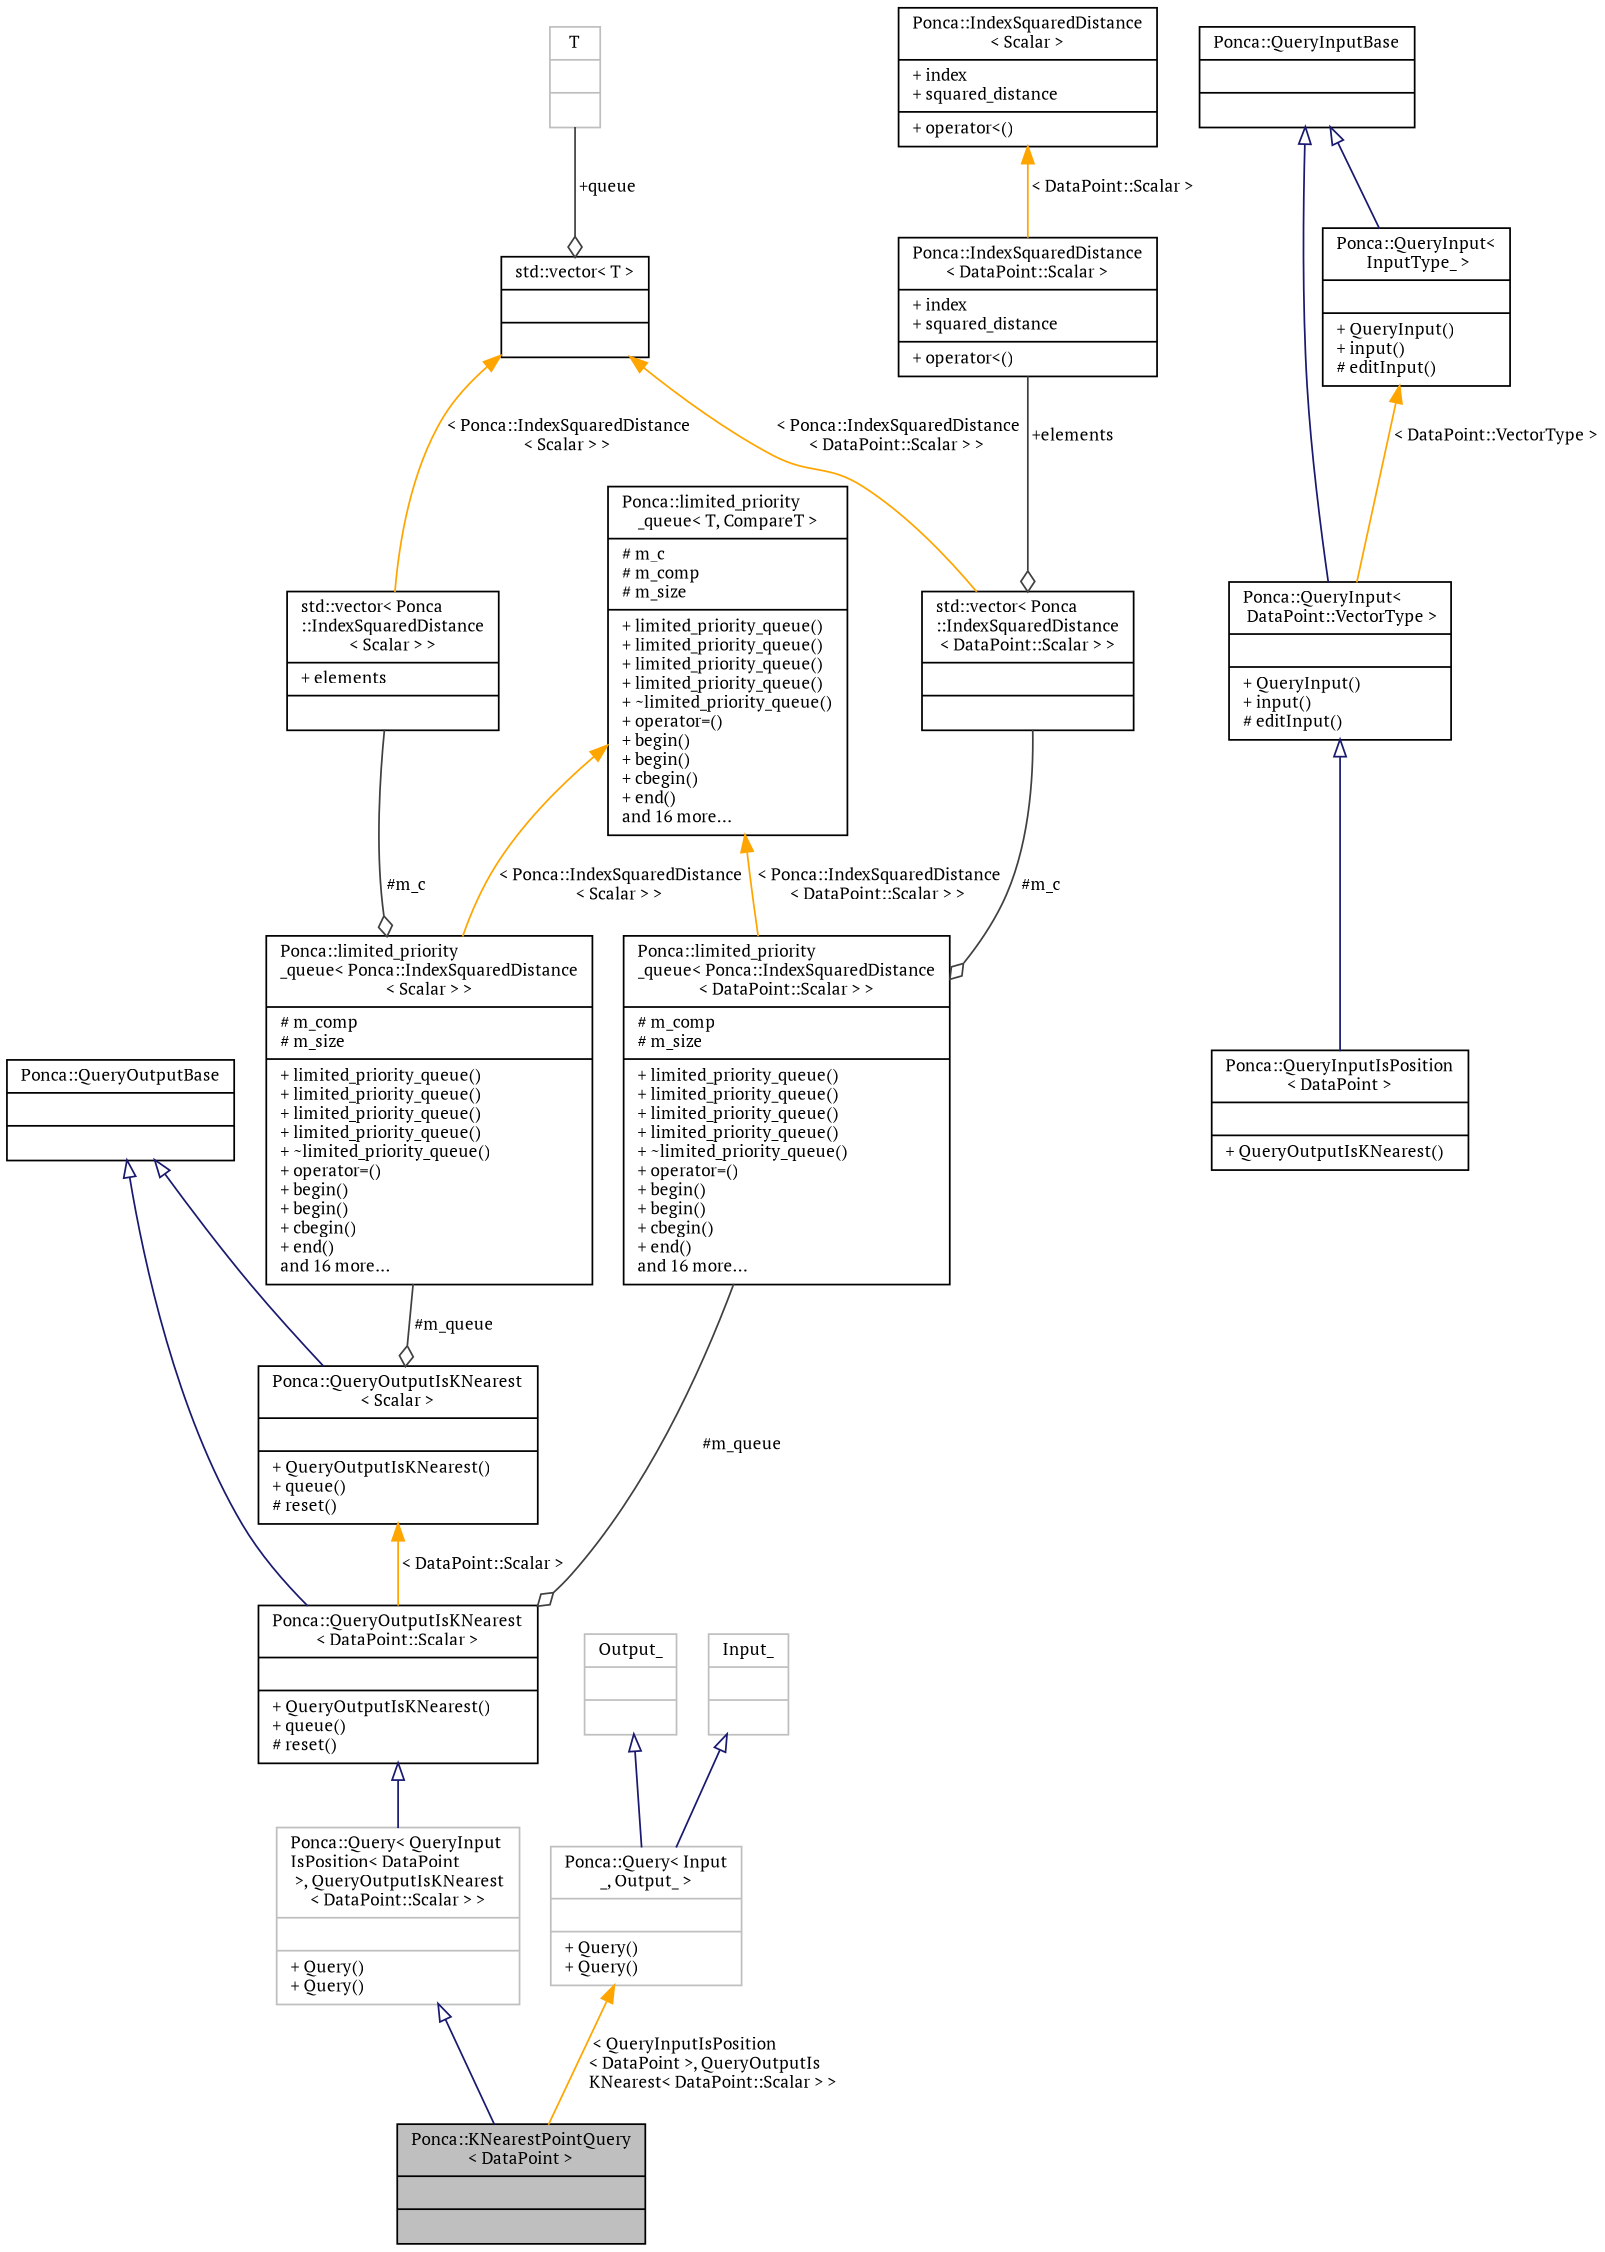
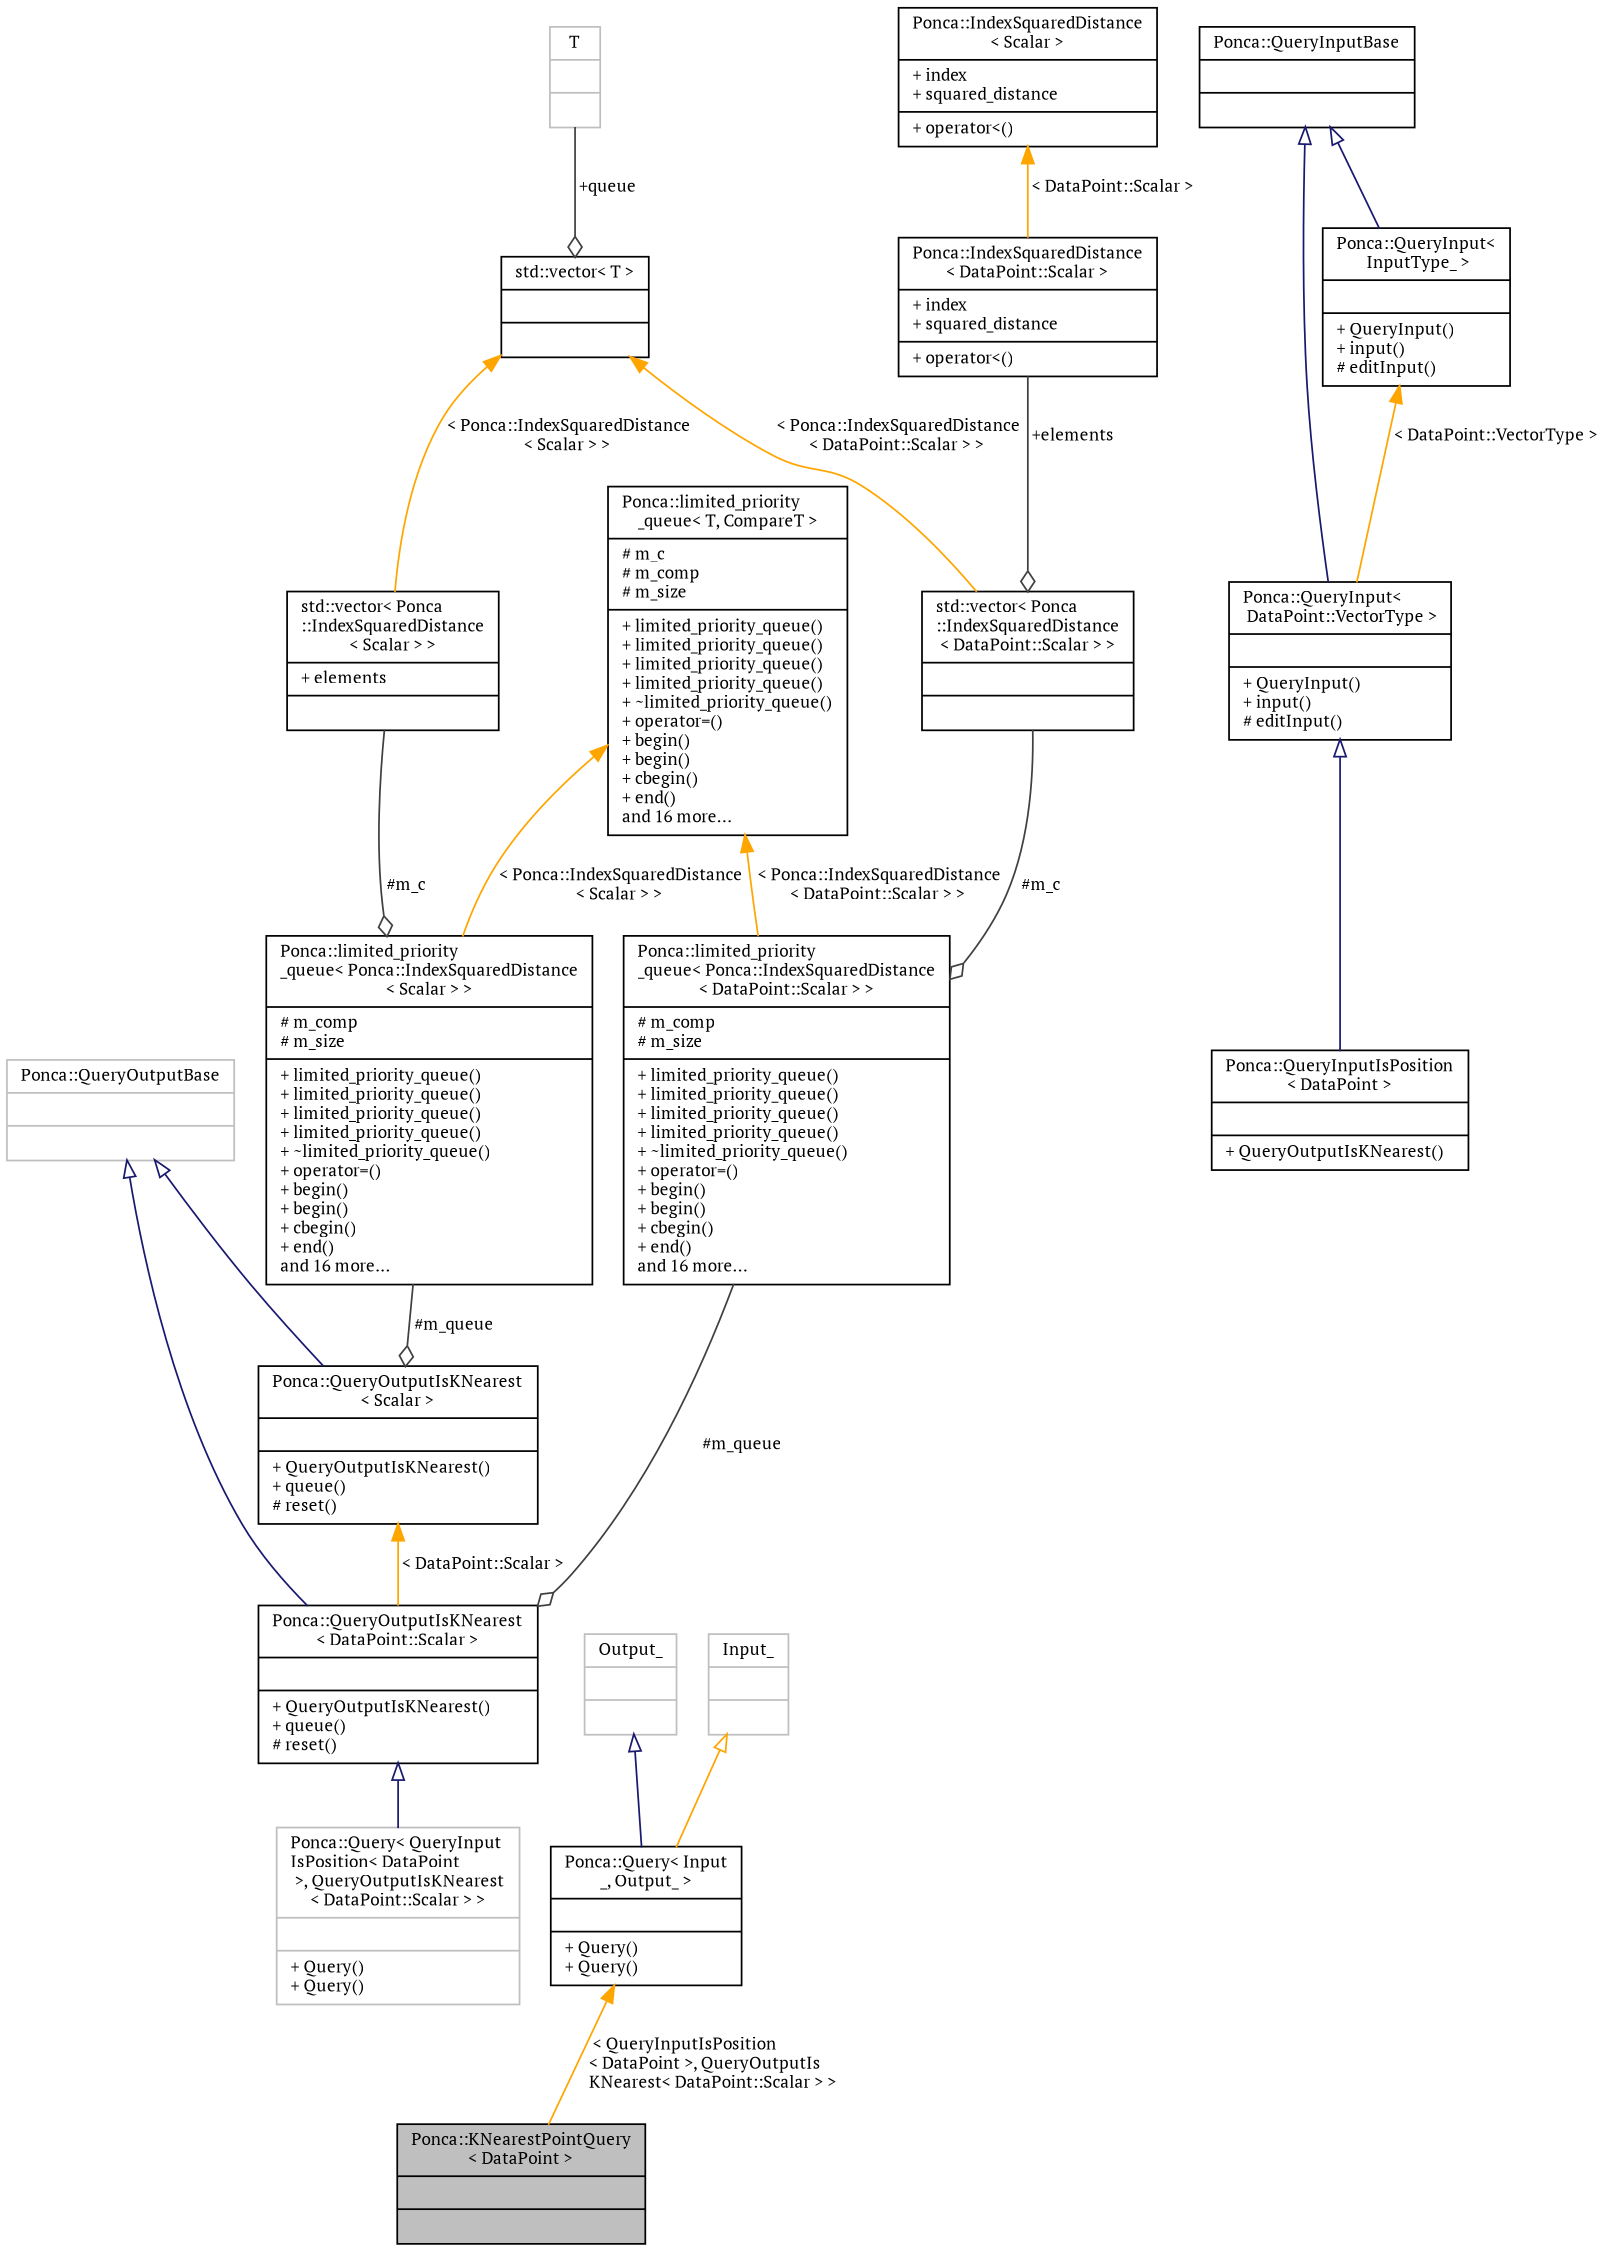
node "Ponca::QueryOutputBase": color black -> grey75
edge "Ponca::Query< Input" -> "Input_": color midnightblue -> orange
node "Ponca::Query< Input": color grey75 -> black
edge "Ponca::KNearestPointQuery" -> "Ponca::Query< QueryInput": removed
